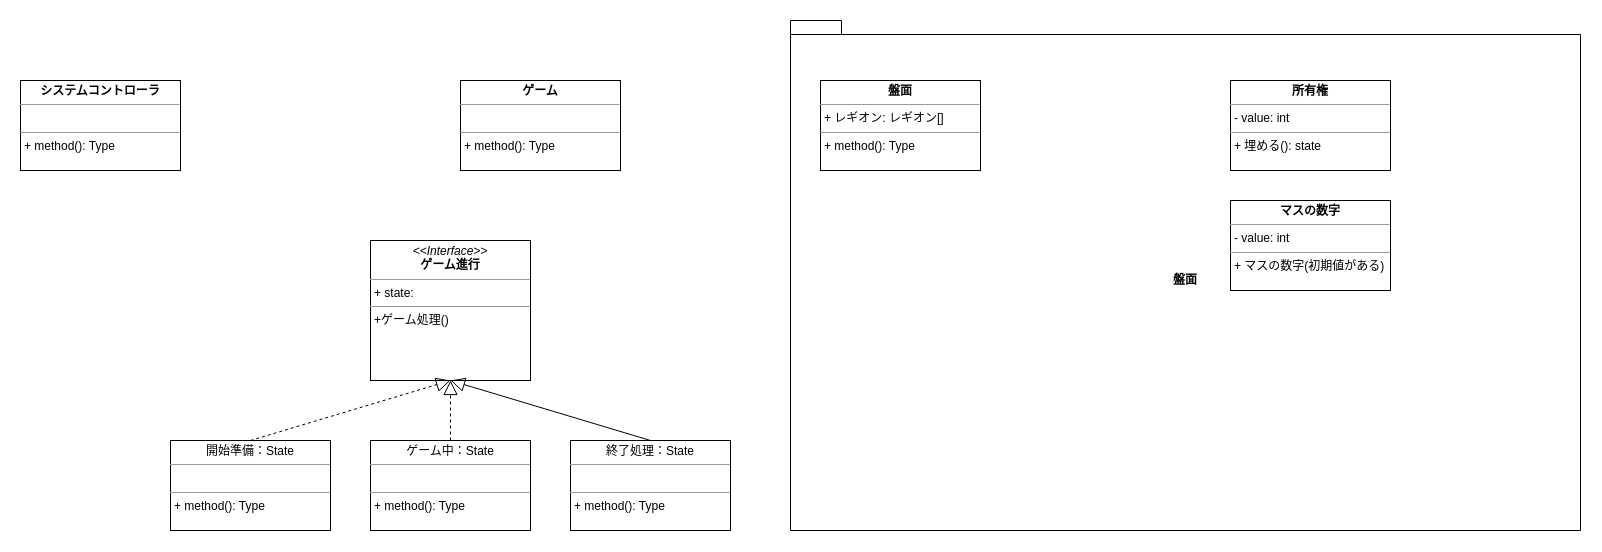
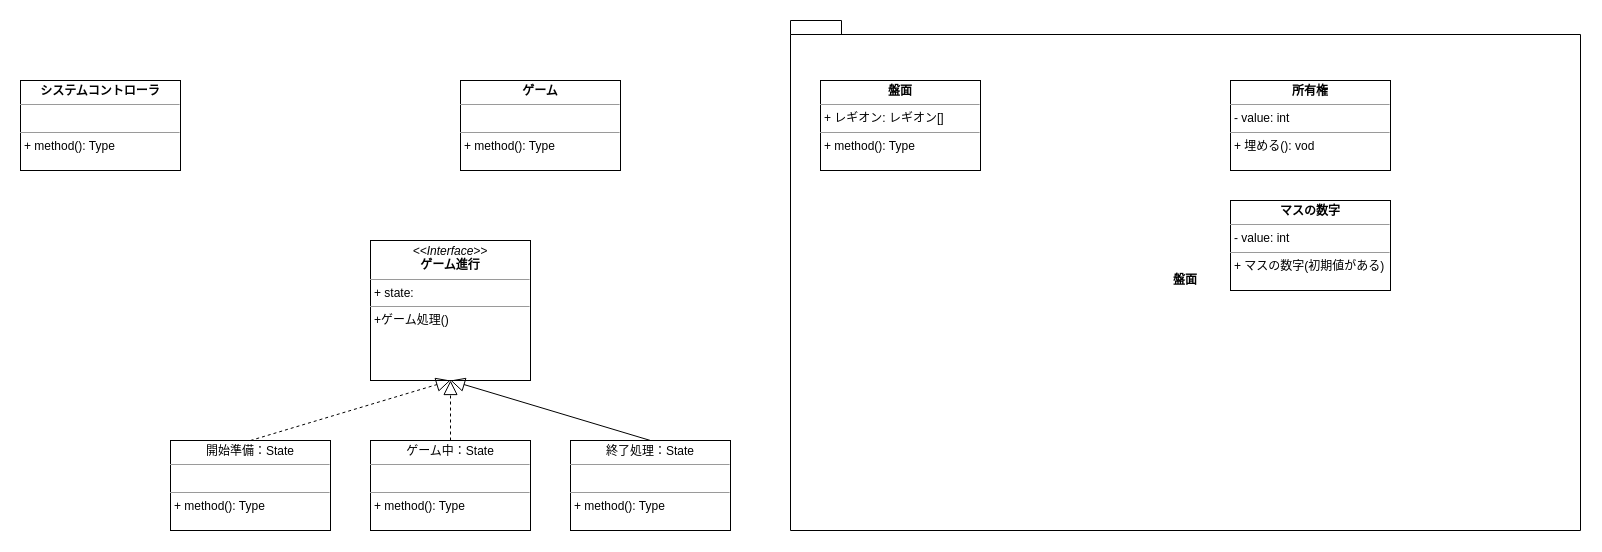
node "所有権 - value: int + 埋める(): state": label "所有権 - value: int + 埋める(): state" -> "所有権 - value: int + 埋める(): vod"
